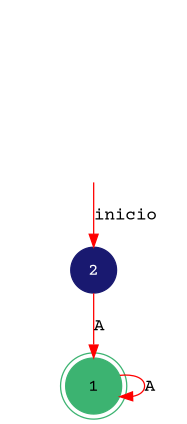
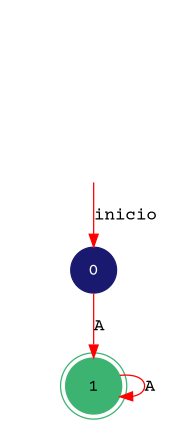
node "2": label "2" -> "0"
